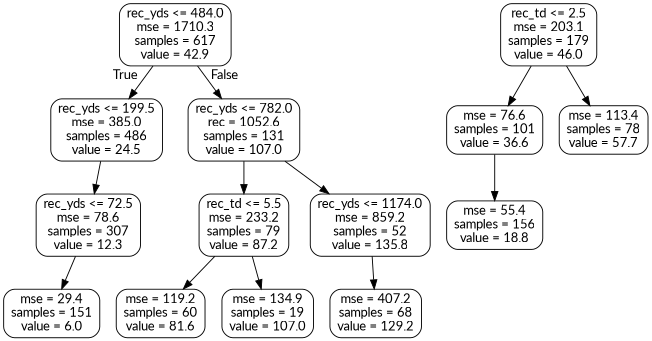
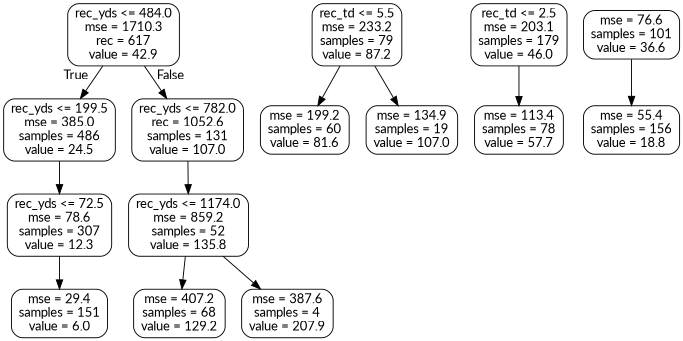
node "rec_yds <= 484.0 mse = 1710.3 samples = 617 value = 42.9": label "rec_yds <= 484.0 mse = 1710.3 samples = 617 value = 42.9" -> "rec_yds <= 484.0 mse = 1710.3 rec = 617 value = 42.9"
edge "rec_td <= 2.5 mse = 203.1 samples = 179 value = 46.0" -> "mse = 76.6 samples = 101 value = 36.6": removed
edge "rec_yds <= 782.0 rec = 1052.6 samples = 131 value = 107.0" -> "rec_td <= 5.5 mse = 233.2 samples = 79 value = 87.2": removed
node "mse = 119.2 samples = 60 value = 81.6": label "mse = 119.2 samples = 60 value = 81.6" -> "mse = 199.2 samples = 60 value = 81.6"
node "mse = 387.6 samples = 4 value = 207.9": added
